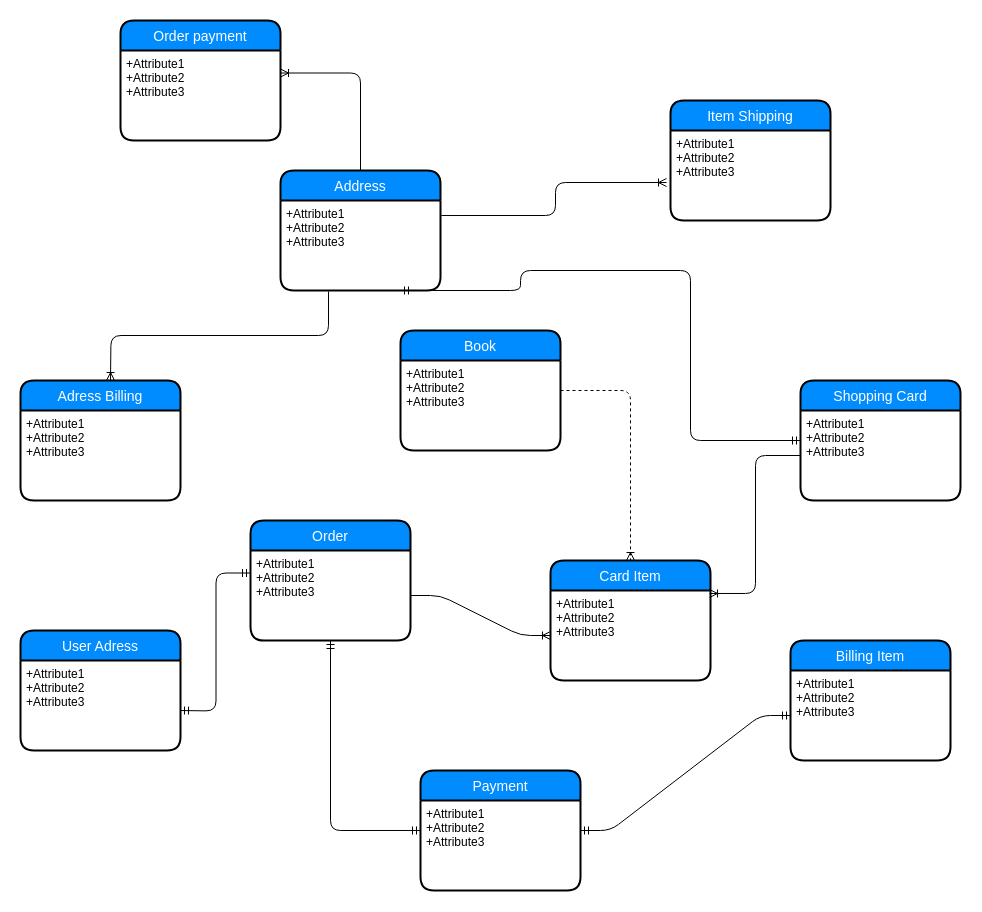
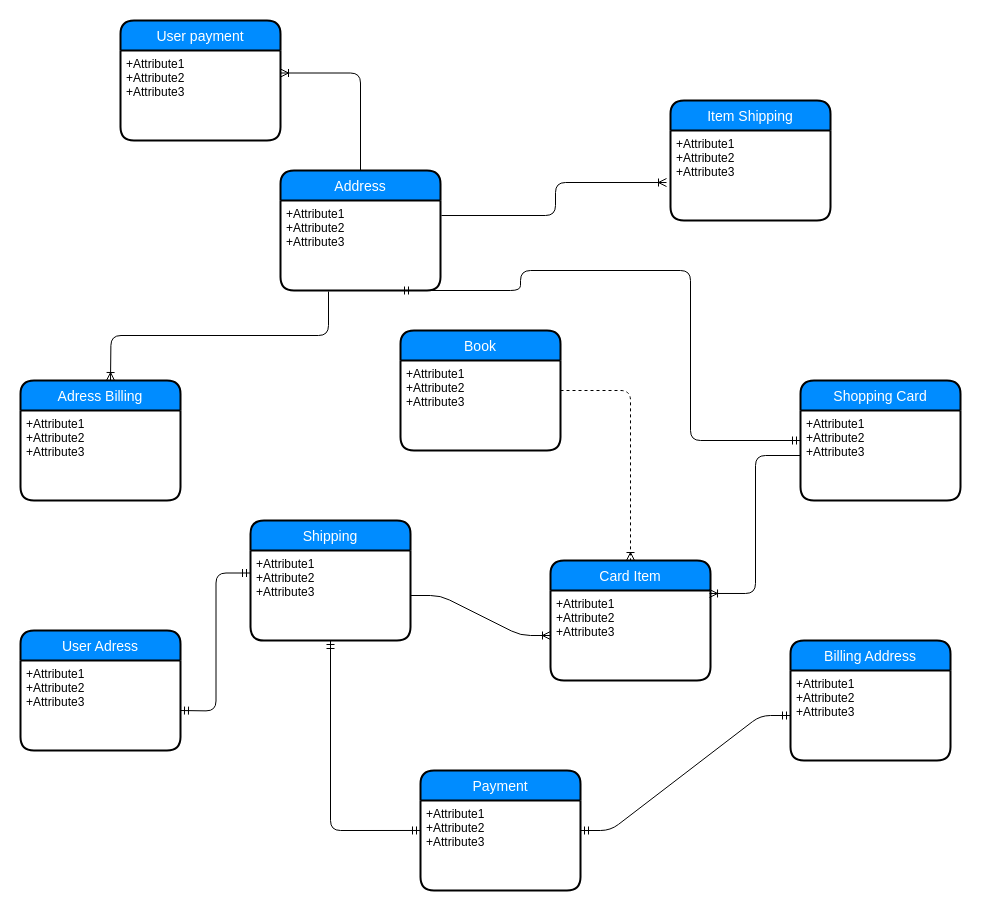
node "Order payment": label "Order payment" -> "User payment"
node "Order": label "Order" -> "Shipping"
node "Billing Item": label "Billing Item" -> "Billing Address"
